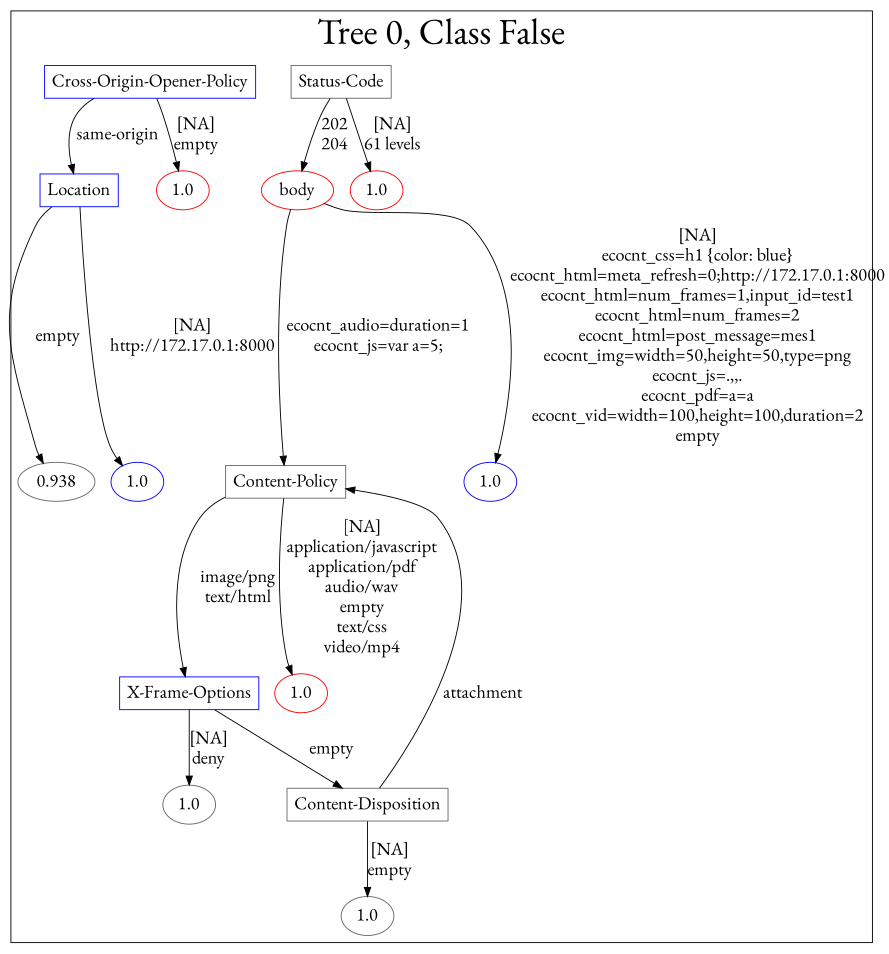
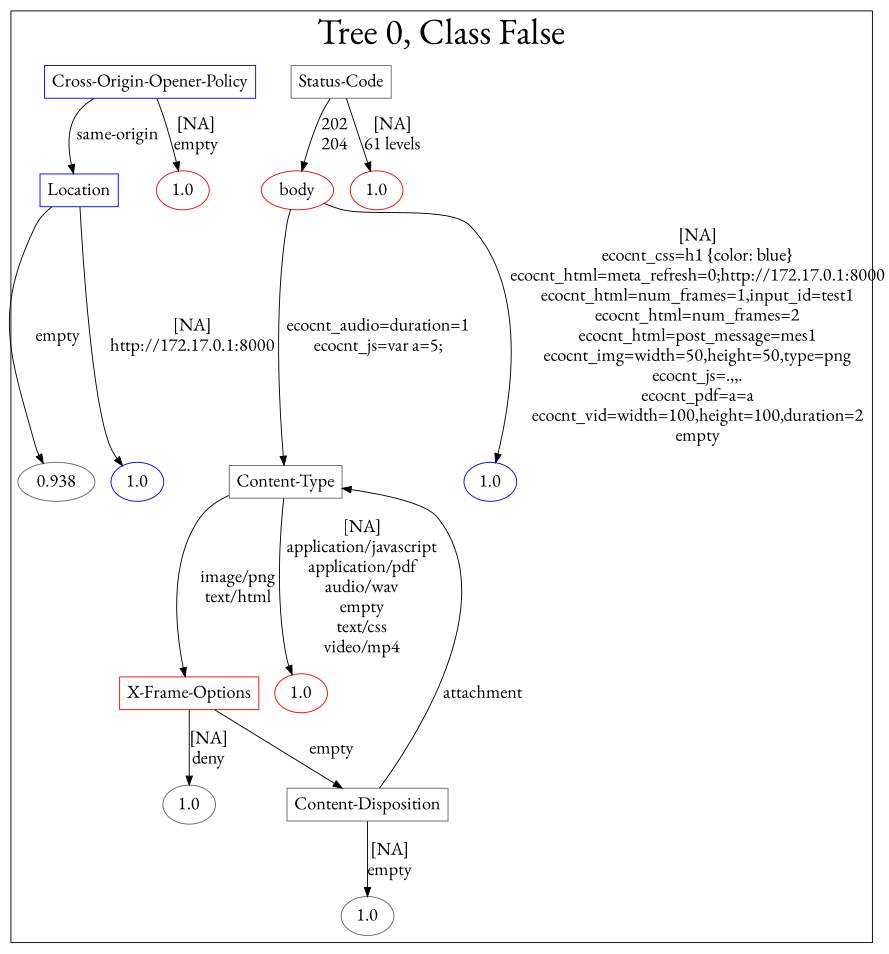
node "Content-Policy": label "Content-Policy" -> "Content-Type"
node "X-Frame-Options": color blue -> red
